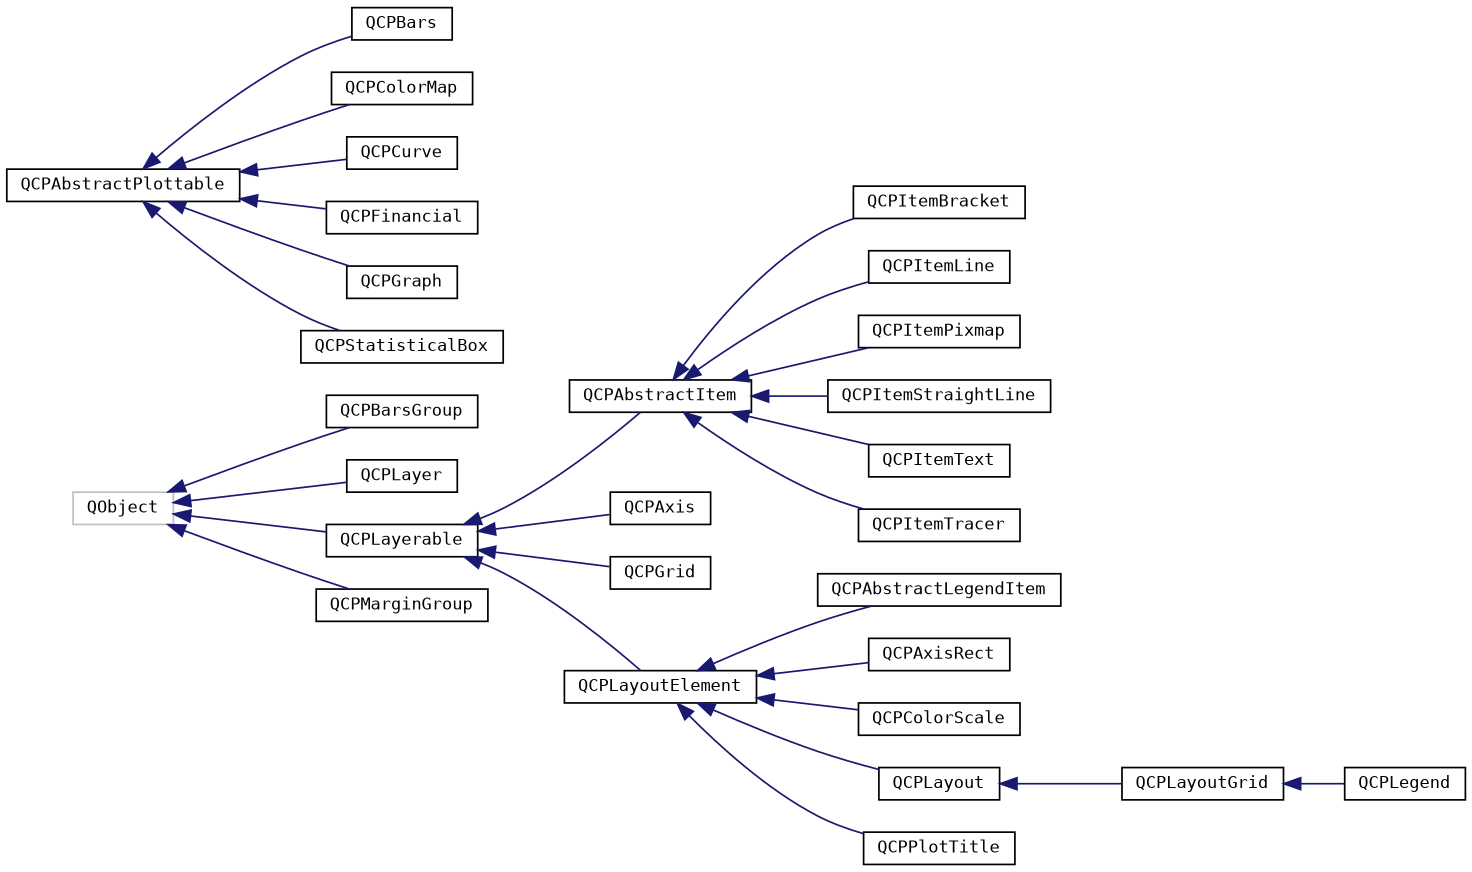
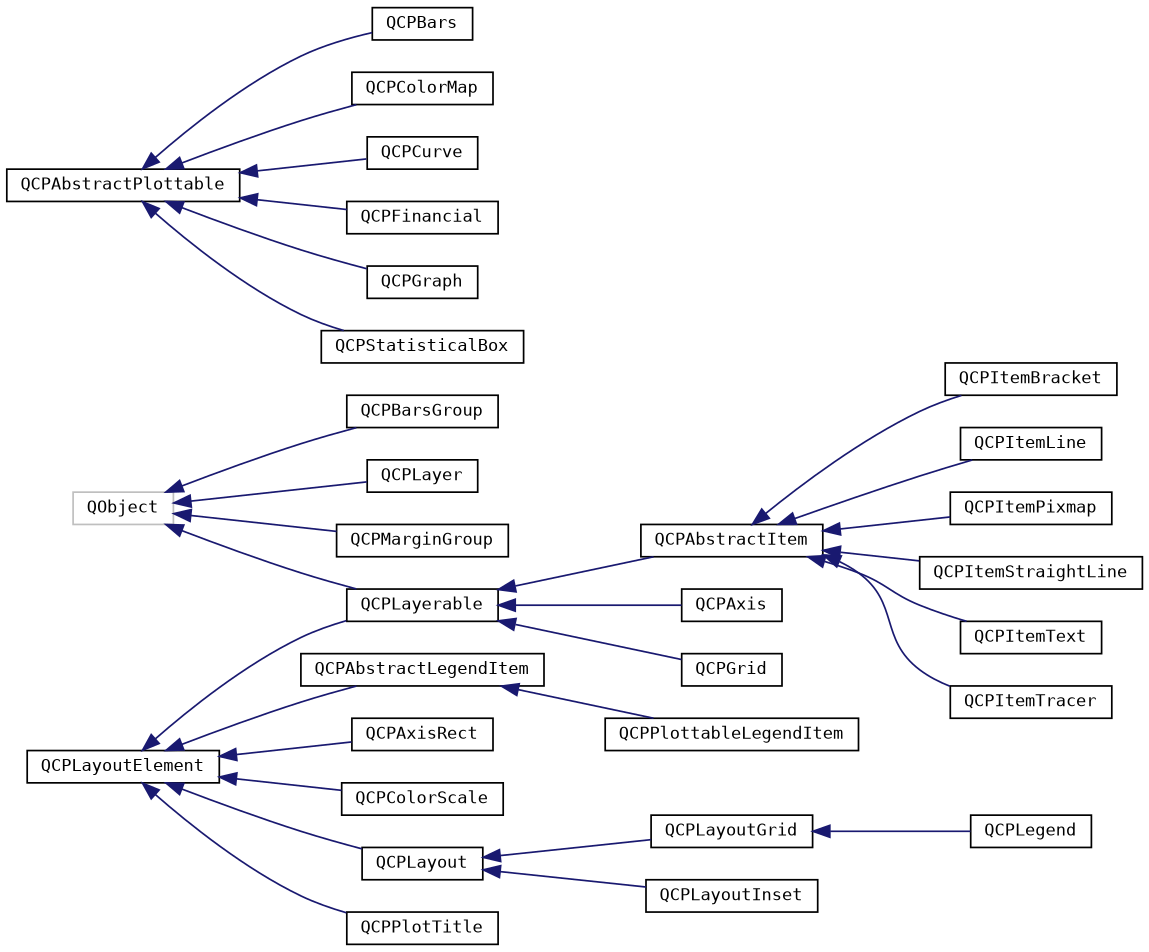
edge "QCPLayoutElement" -> "QCPLayerable": reversed
node "QCPPlottableLegendItem": added
node "QCPLayoutInset": added
